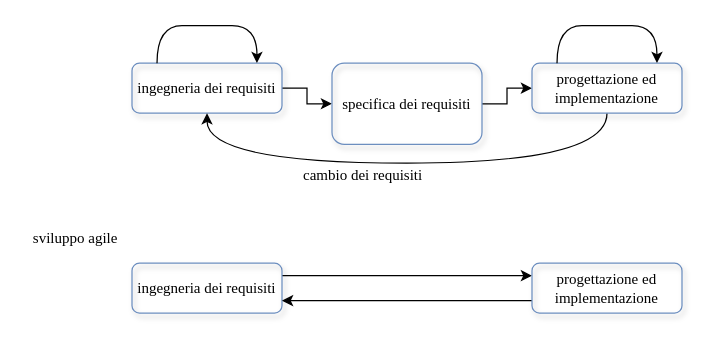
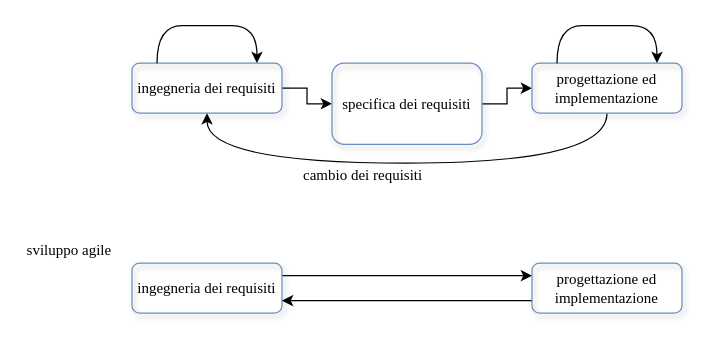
node "sviluppo agile": moved (76, 238) -> (69, 251)
